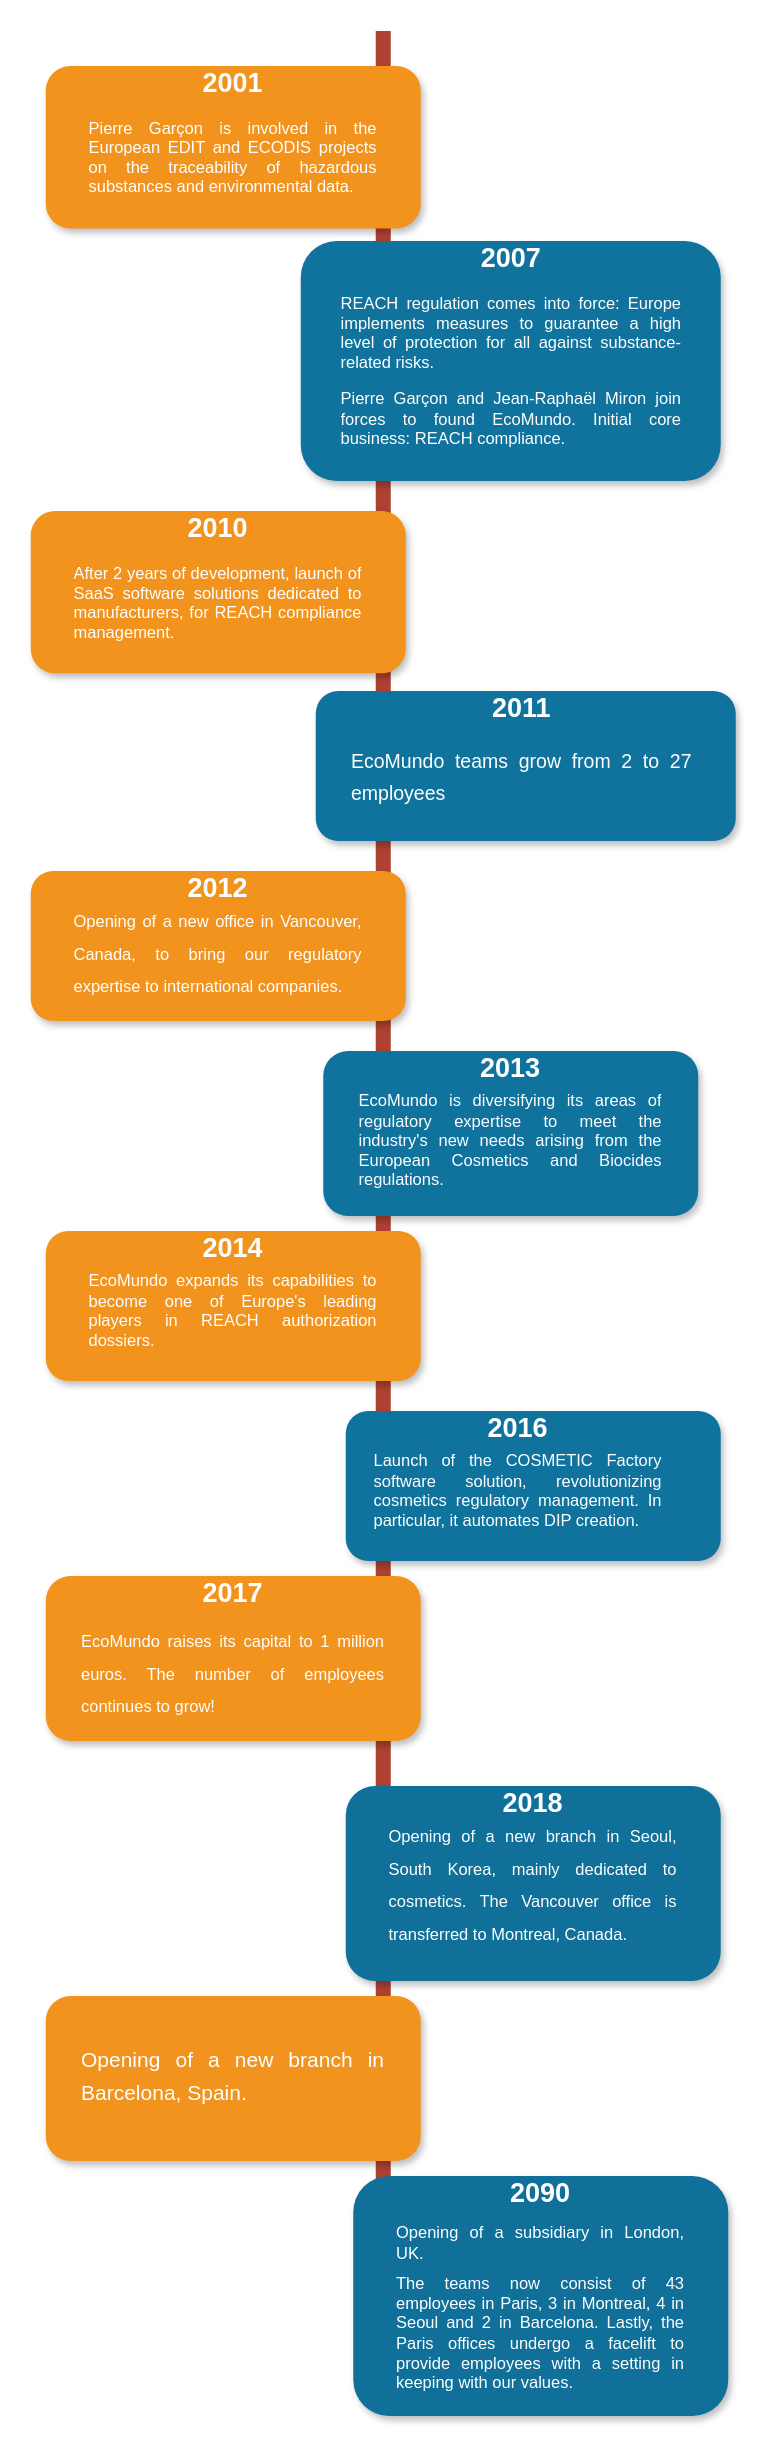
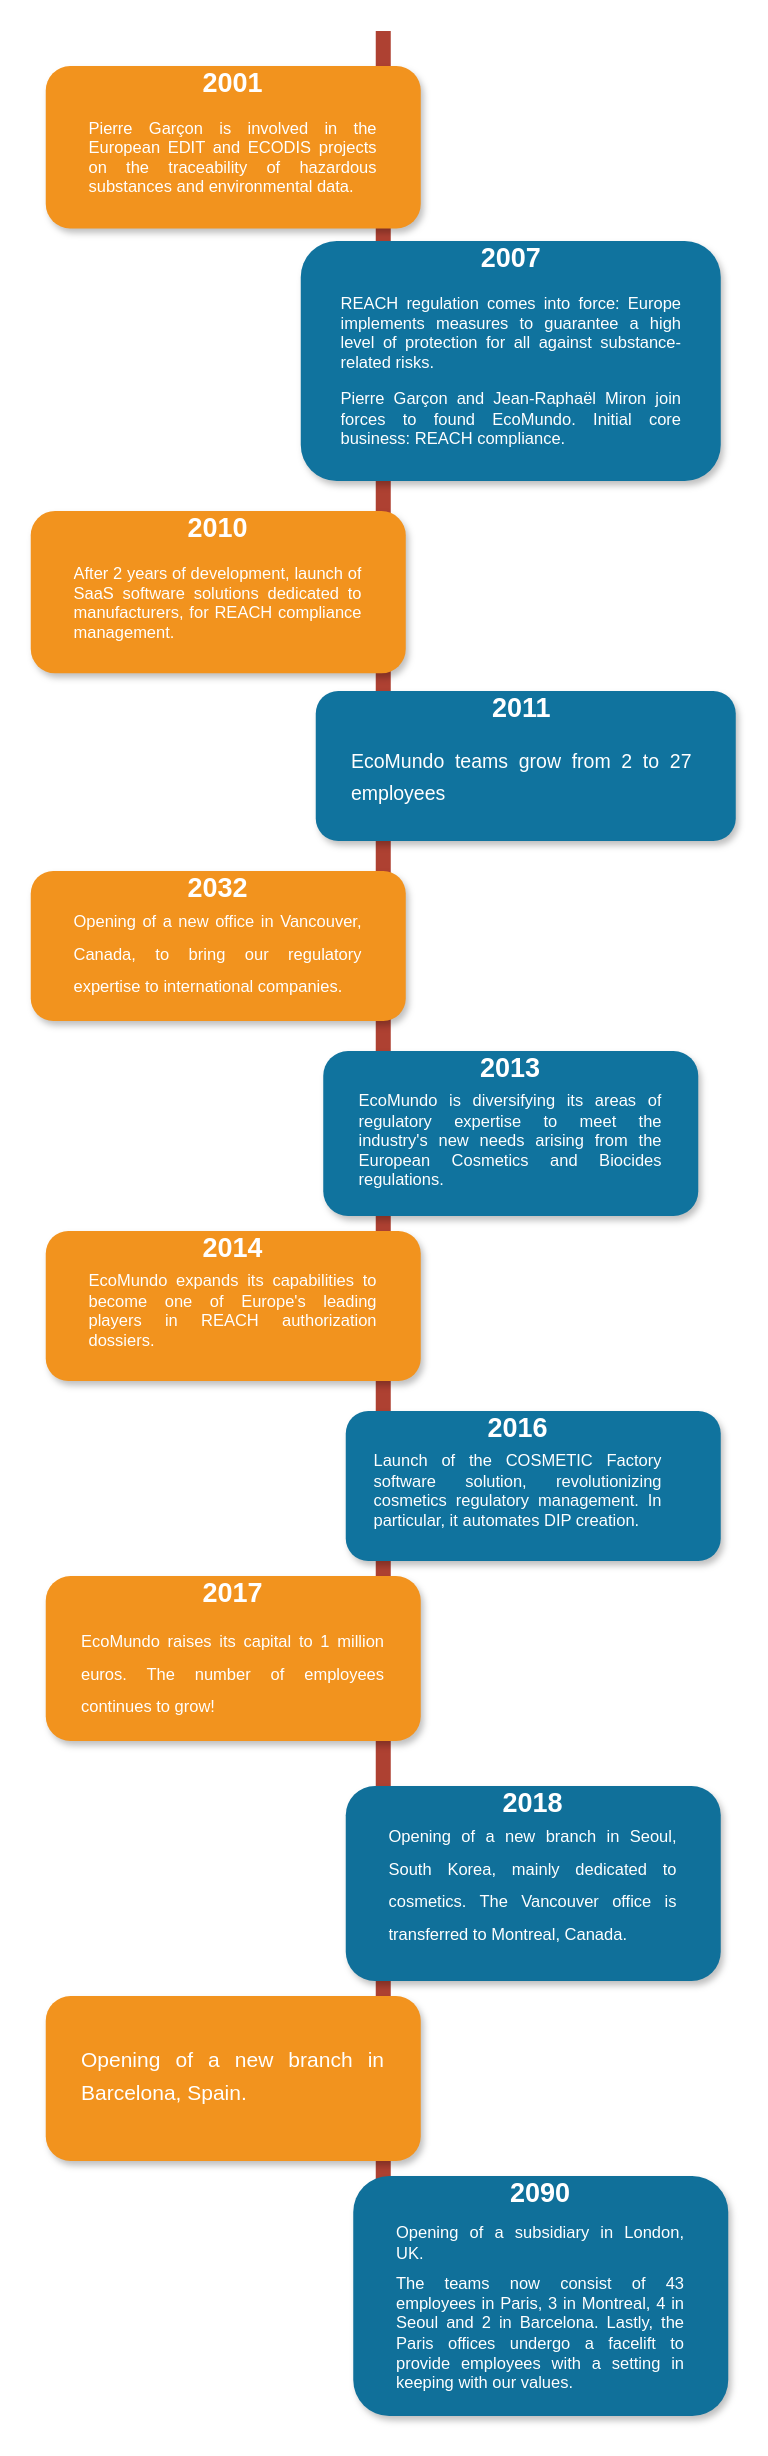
node "2012": label "2012" -> "2032"
